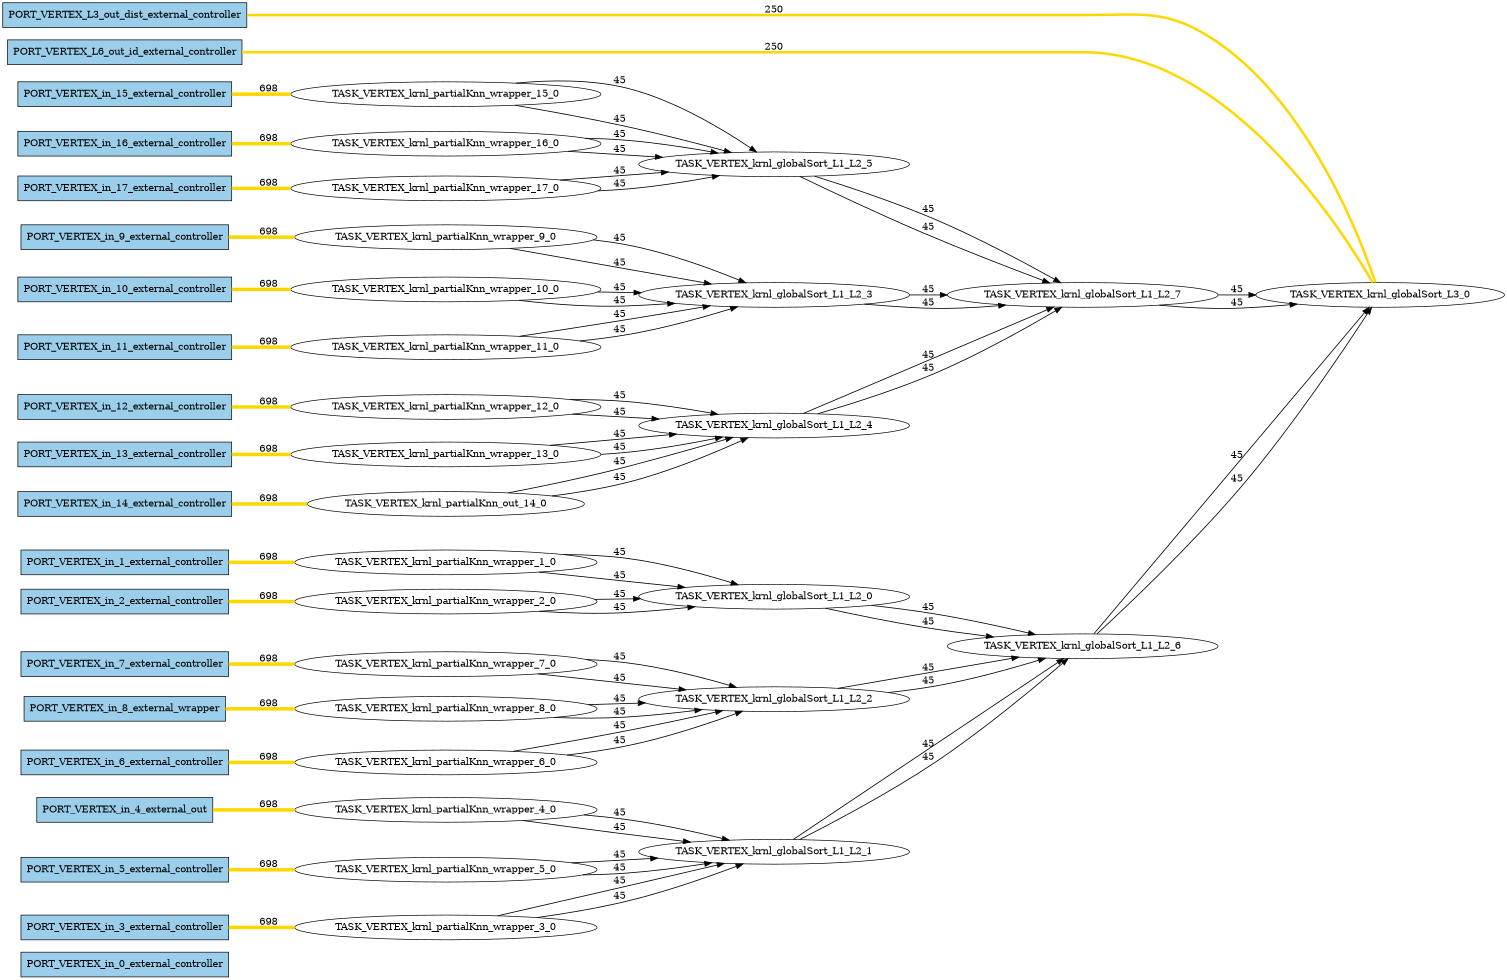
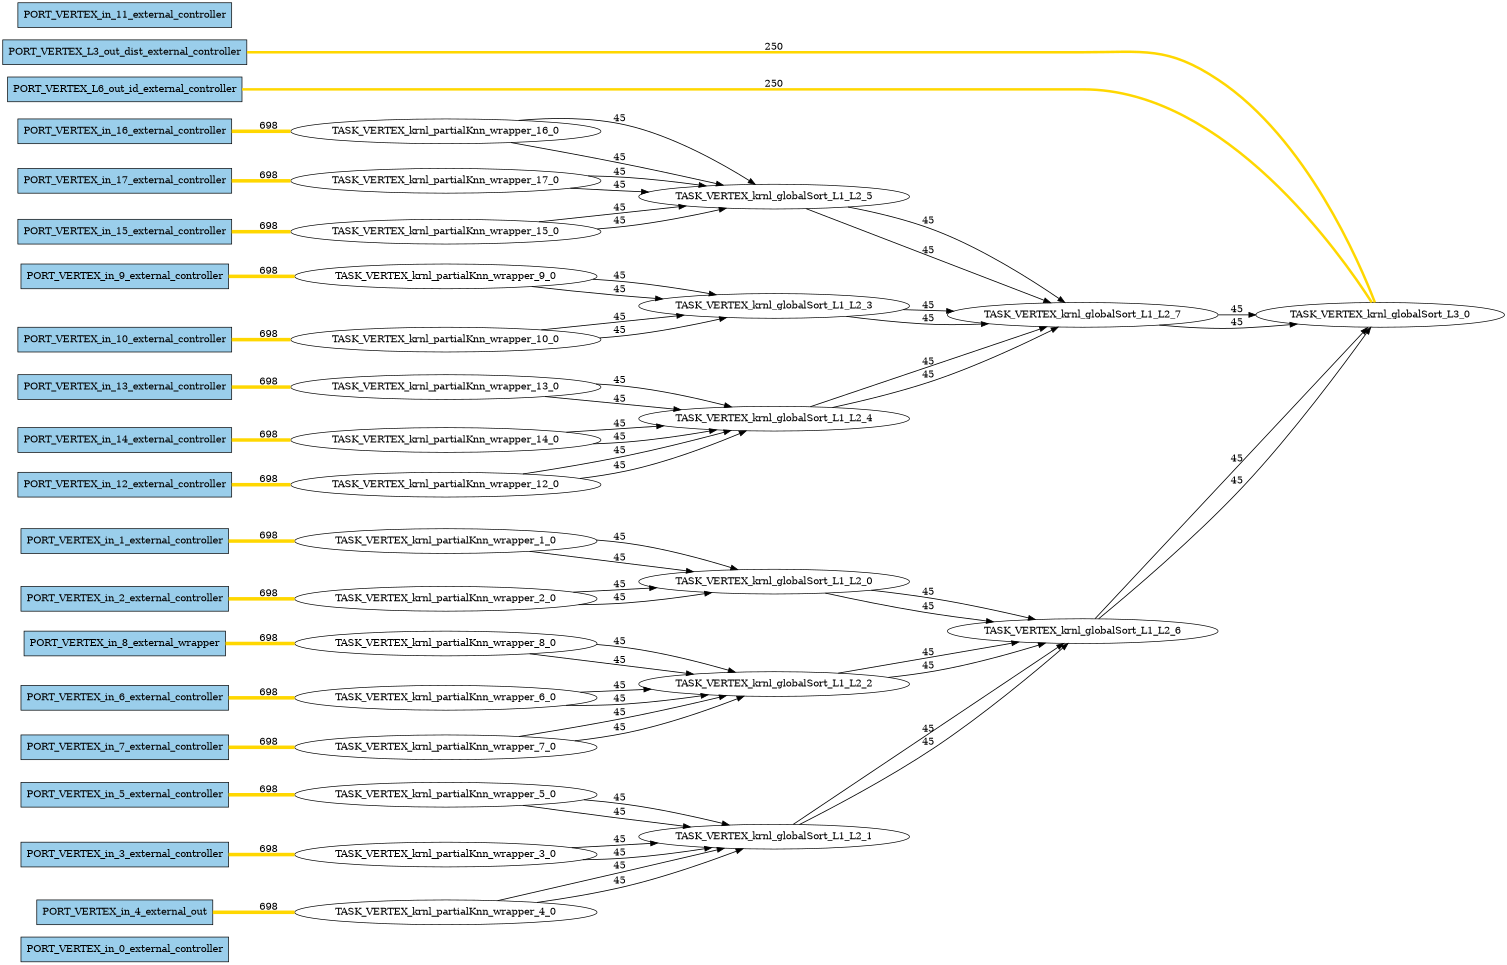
node "TASK_VERTEX_krnl_partialKnn_wrapper_11_0": removed
node "TASK_VERTEX_krnl_partialKnn_out_14_0": label "TASK_VERTEX_krnl_partialKnn_out_14_0" -> "TASK_VERTEX_krnl_partialKnn_wrapper_14_0"
